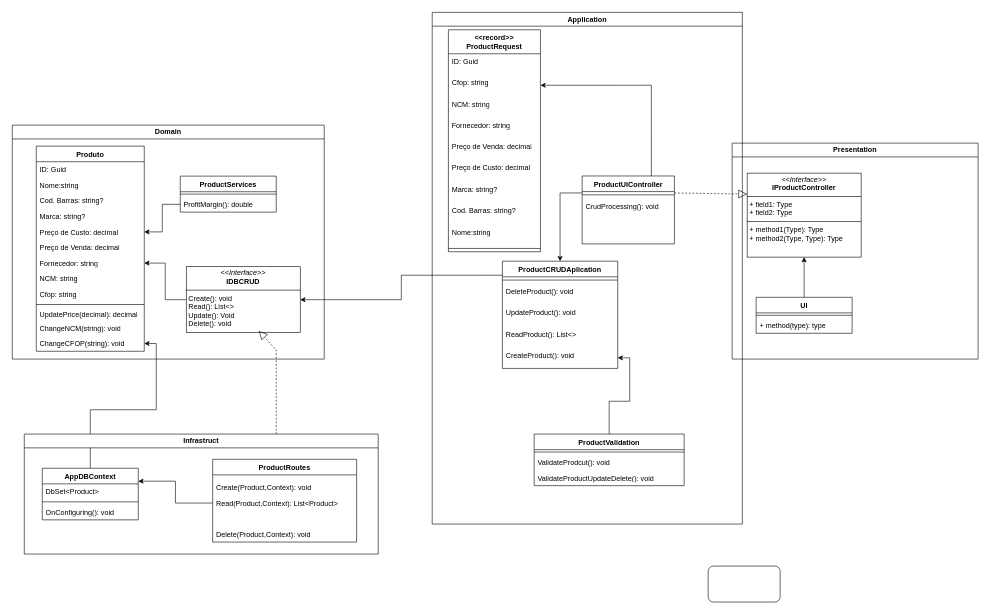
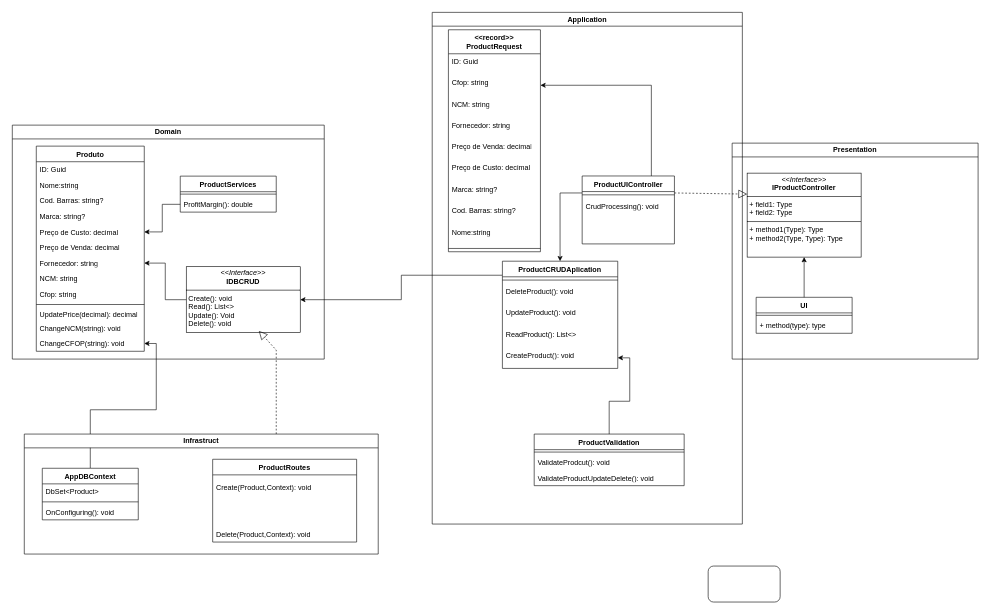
edge "Read(Product,Context): List<Product>" -> "AppDBContext": removed
node "Read(Product,Context): List<Product>": removed
